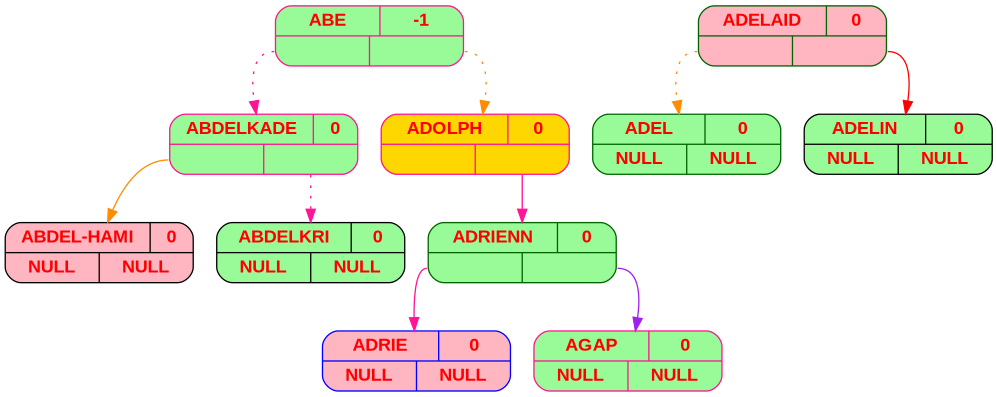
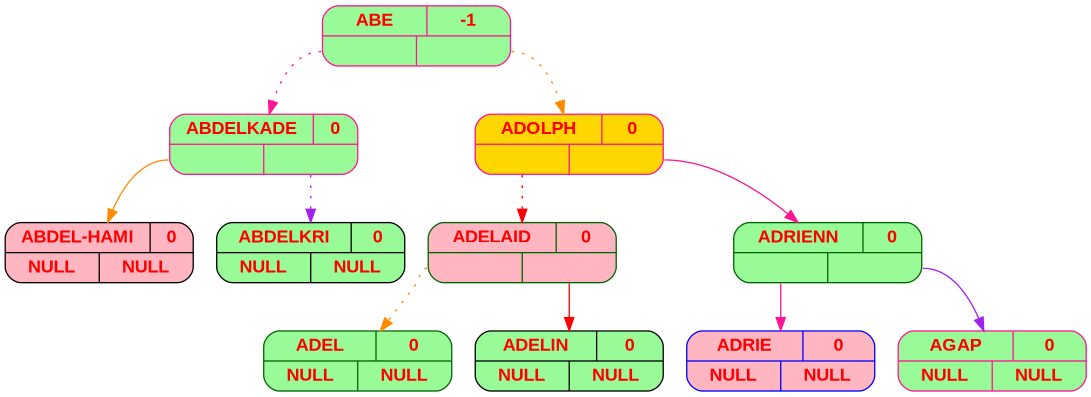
edge "ABDELKADE" -> "ABDELKRI": color deeppink -> purple
edge "ADOLPH" -> "ADELAID": added
